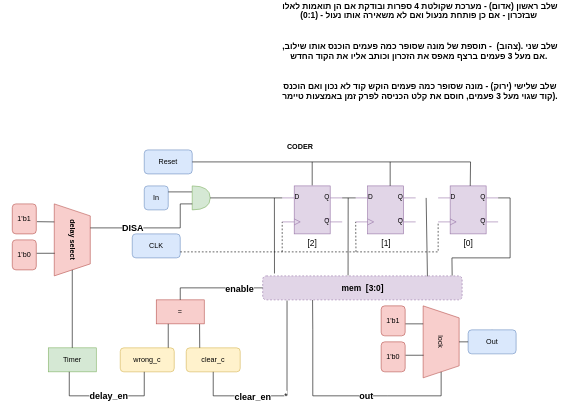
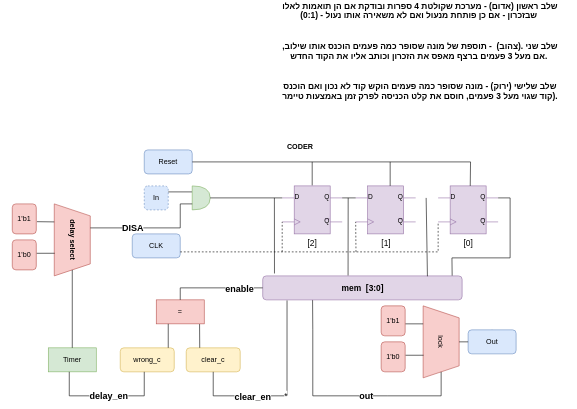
node "In": style solid -> dashed
node "mem [3:0]": style dashed -> solid
